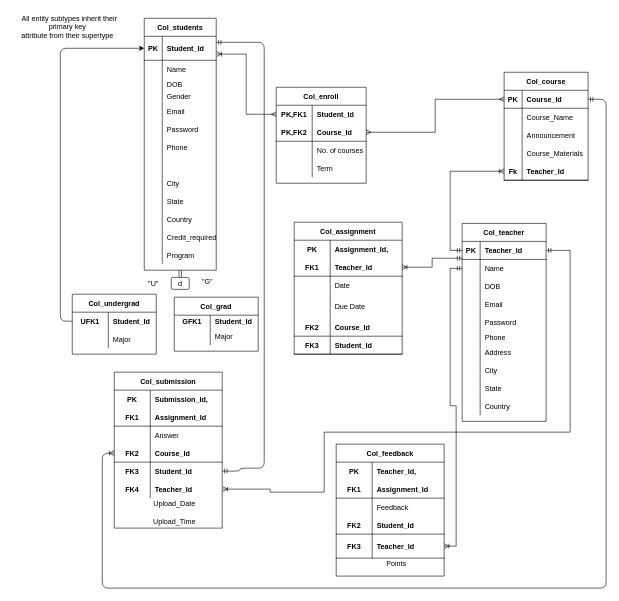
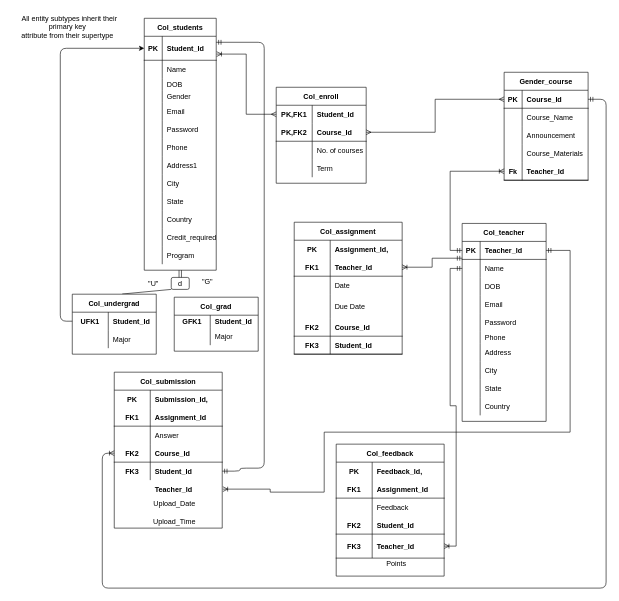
node "Col_course": label "Col_course" -> "Gender_course"
node "Address1": added
edge "d" -- "Col_undergrad": added
node "Teacher_Id,": label "Teacher_Id," -> "Feedback_Id,"
node "FK4": removed
